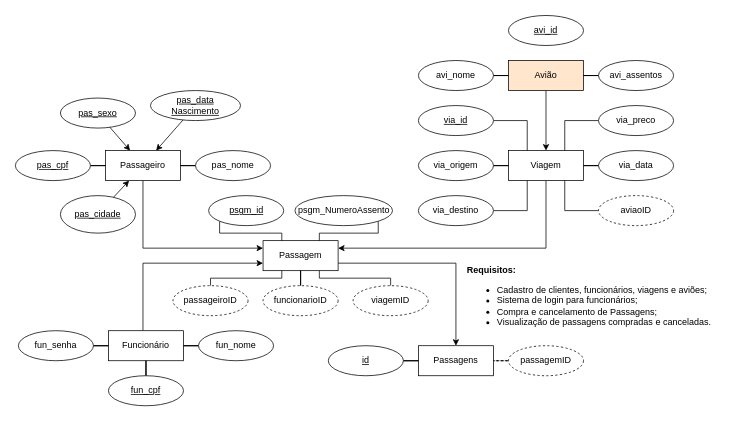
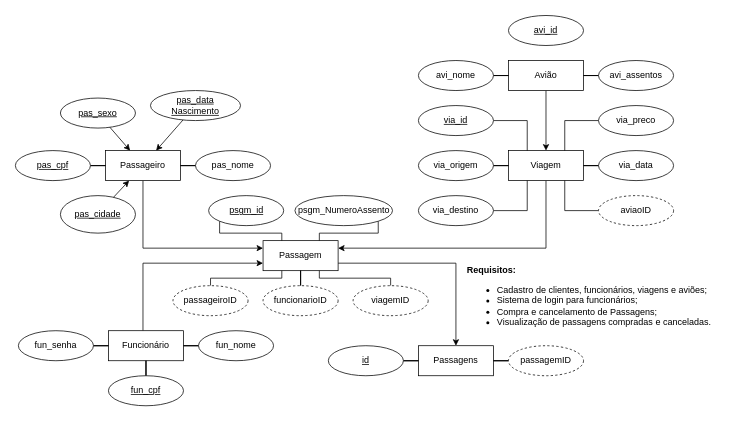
node "Avião": fillcolor #ffe6cc -> #ffffff
edge "Passagens" -- "passagemID": style dashed -> solid
